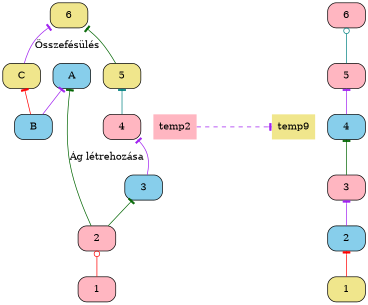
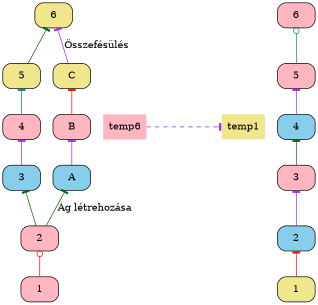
edge "B" -> "A": reversed
node "B": fillcolor skyblue -> lightpink
node "temp2": label "temp2" -> "temp6"
node "temp9": label "temp9" -> "temp1"
